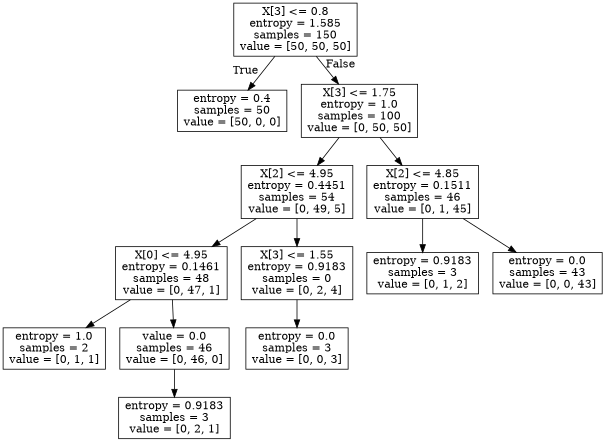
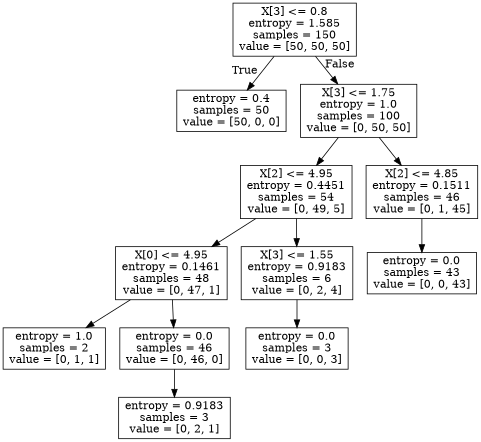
node "X[3] <= 1.55 entropy = 0.9183 samples = 0 value = [0, 2, 4]": label "X[3] <= 1.55 entropy = 0.9183 samples = 0 value = [0, 2, 4]" -> "X[3] <= 1.55 entropy = 0.9183 samples = 6 value = [0, 2, 4]"
node "entropy = 0.9183 samples = 3 value = [0, 1, 2]": removed
node "value = 0.0 samples = 46 value = [0, 46, 0]": label "value = 0.0 samples = 46 value = [0, 46, 0]" -> "entropy = 0.0 samples = 46 value = [0, 46, 0]"
